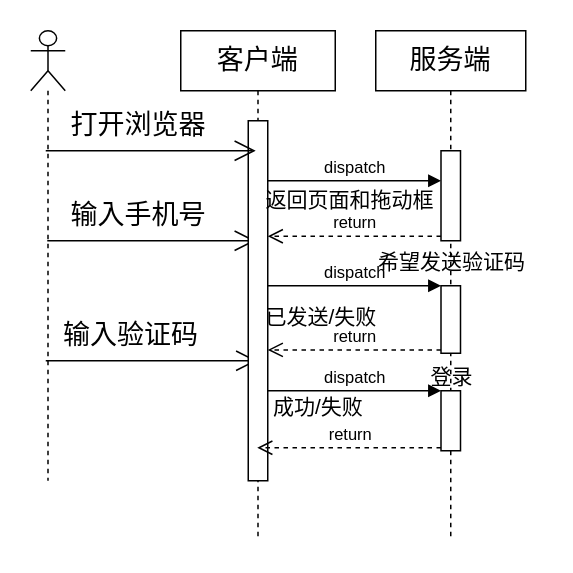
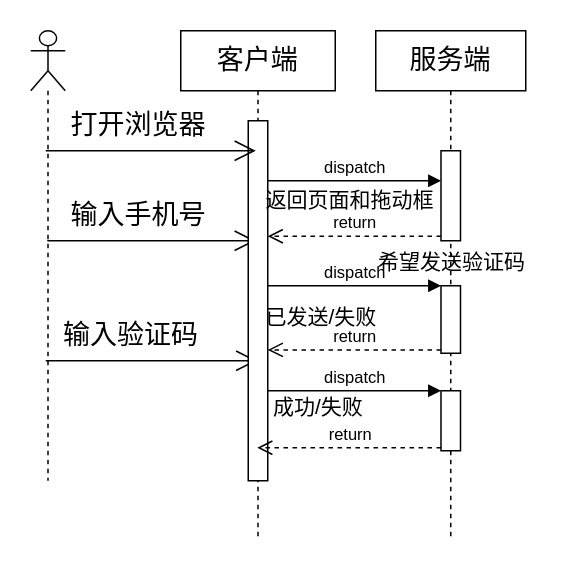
node "登录": removed
